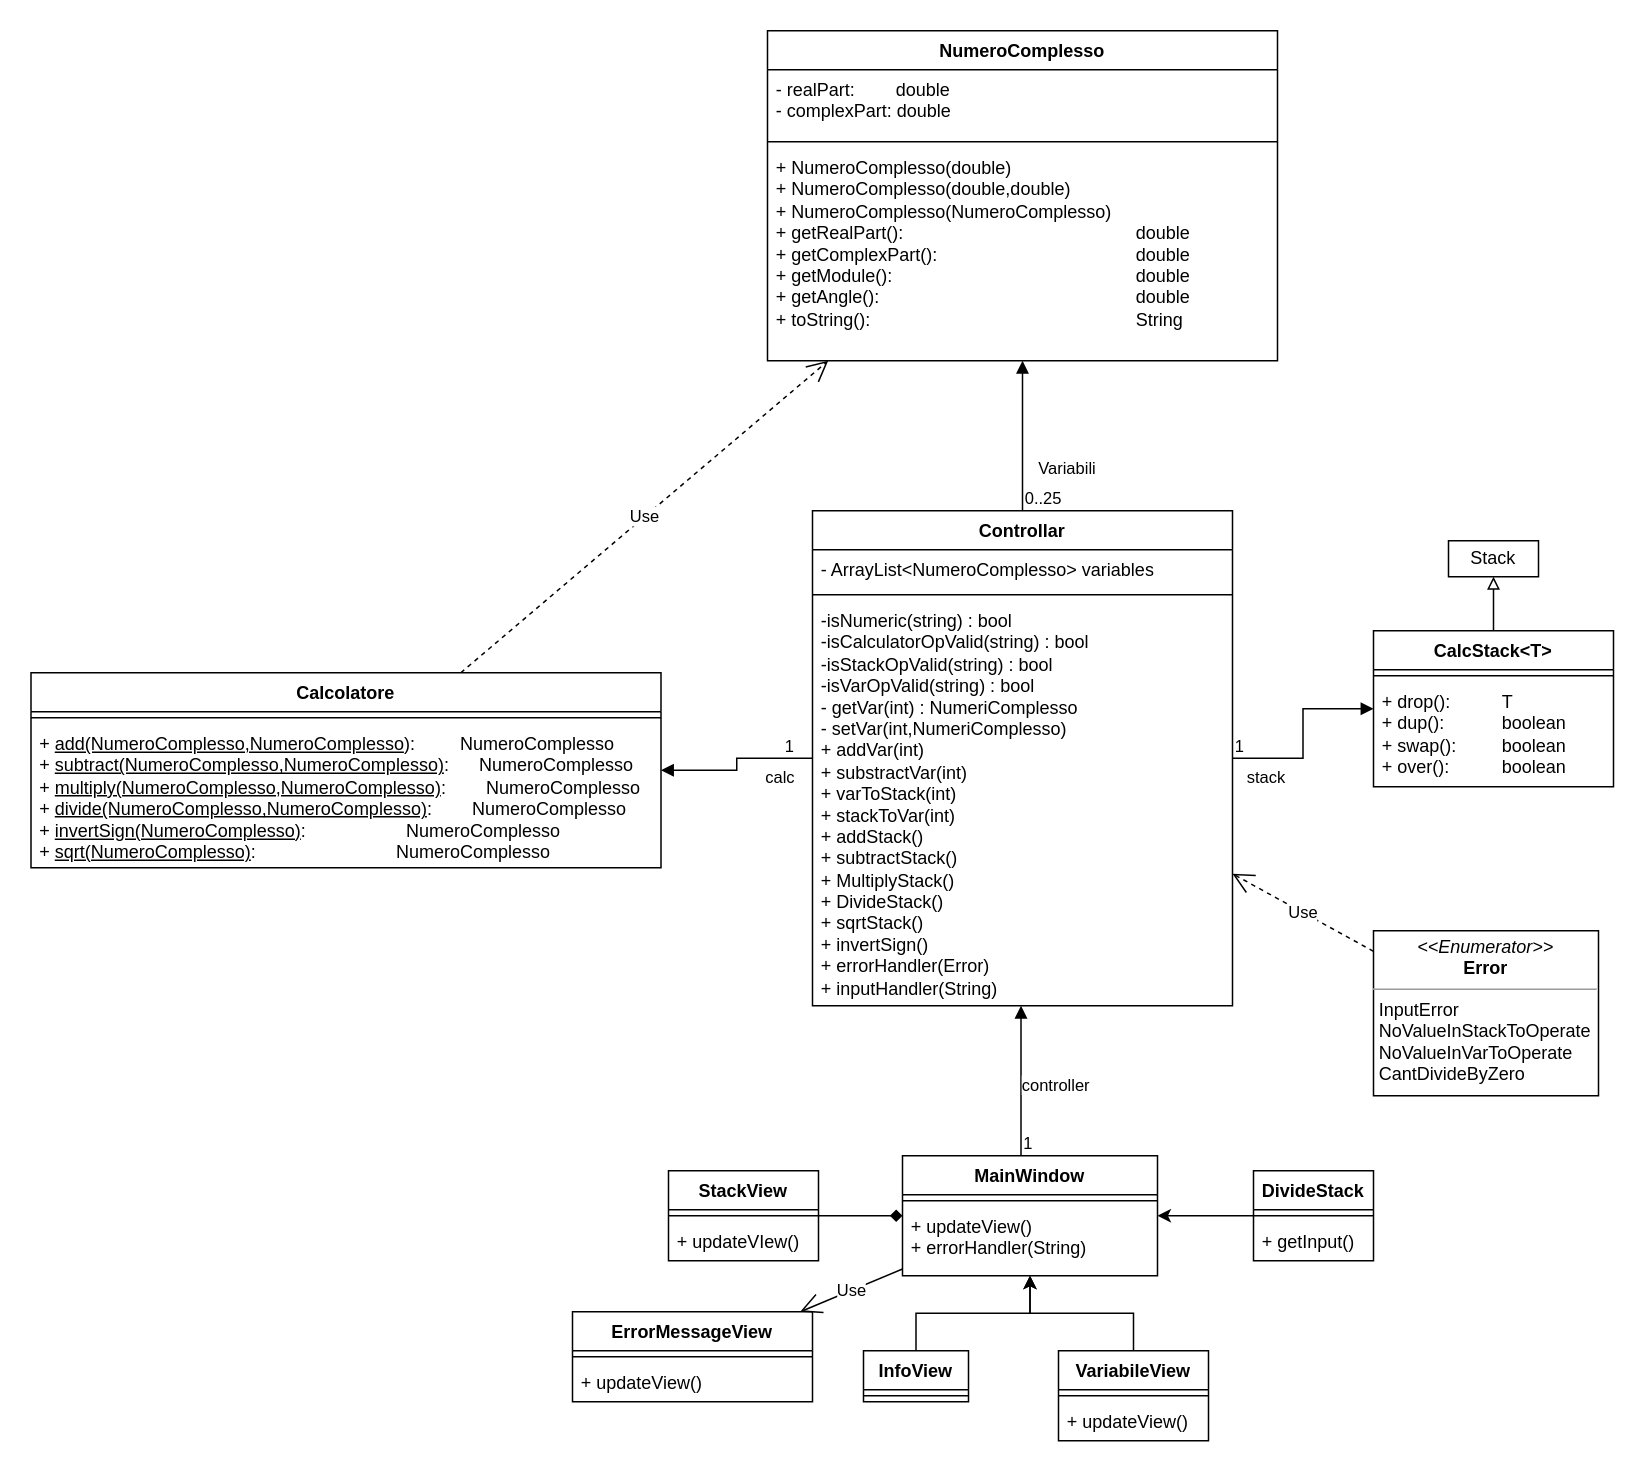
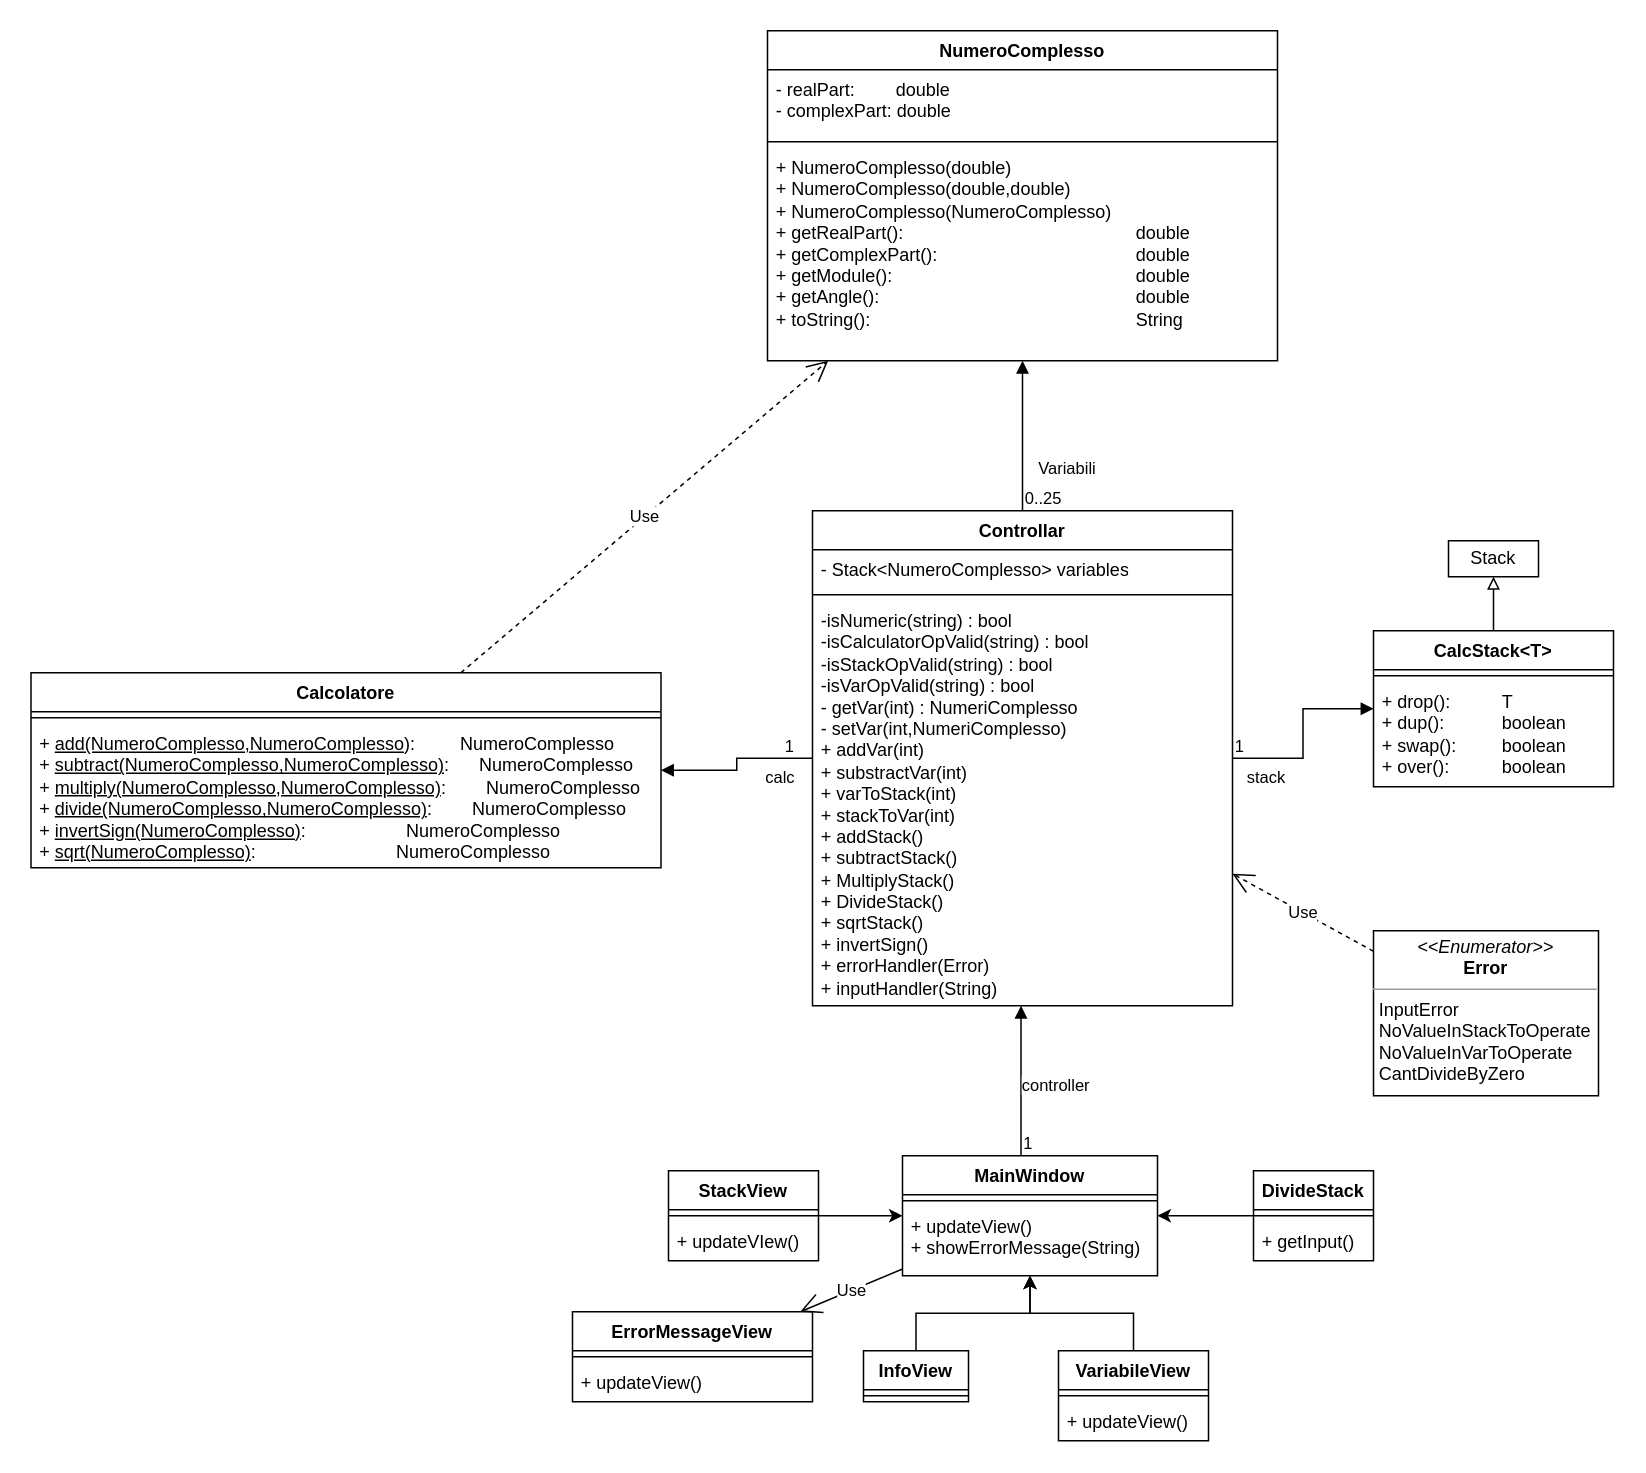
node "- ArrayList<NumeroComplesso> variables": label "- ArrayList<NumeroComplesso> variables" -> "- Stack<NumeroComplesso> variables"
edge "StackView" -> "MainWindow": arrowhead diamond -> classic
node "+ updateView() + errorHandler(String)": label "+ updateView() + errorHandler(String)" -> "+ updateView() + showErrorMessage(String)"
